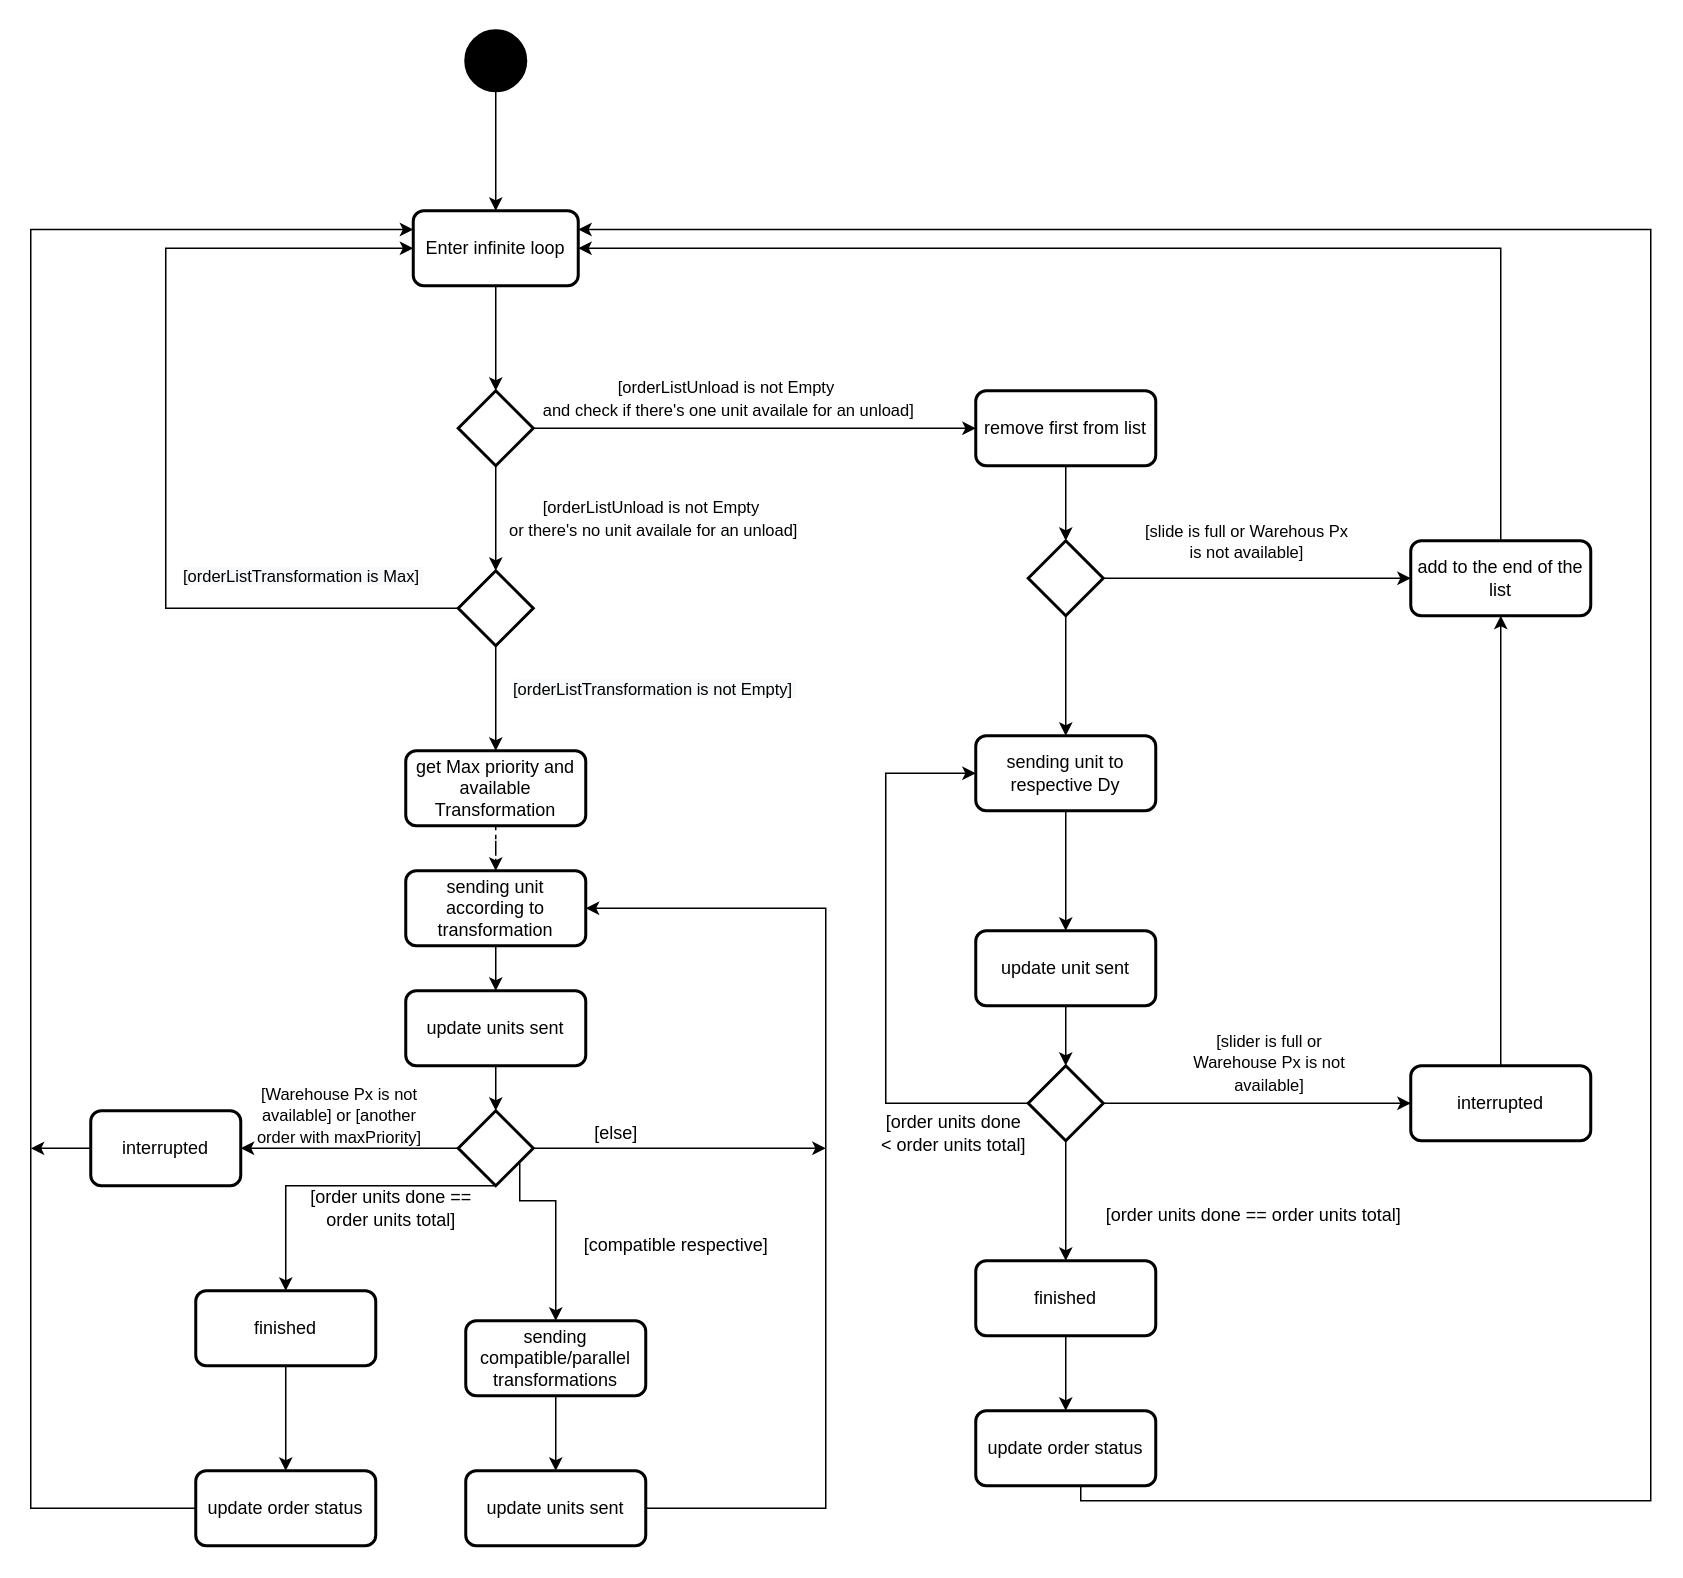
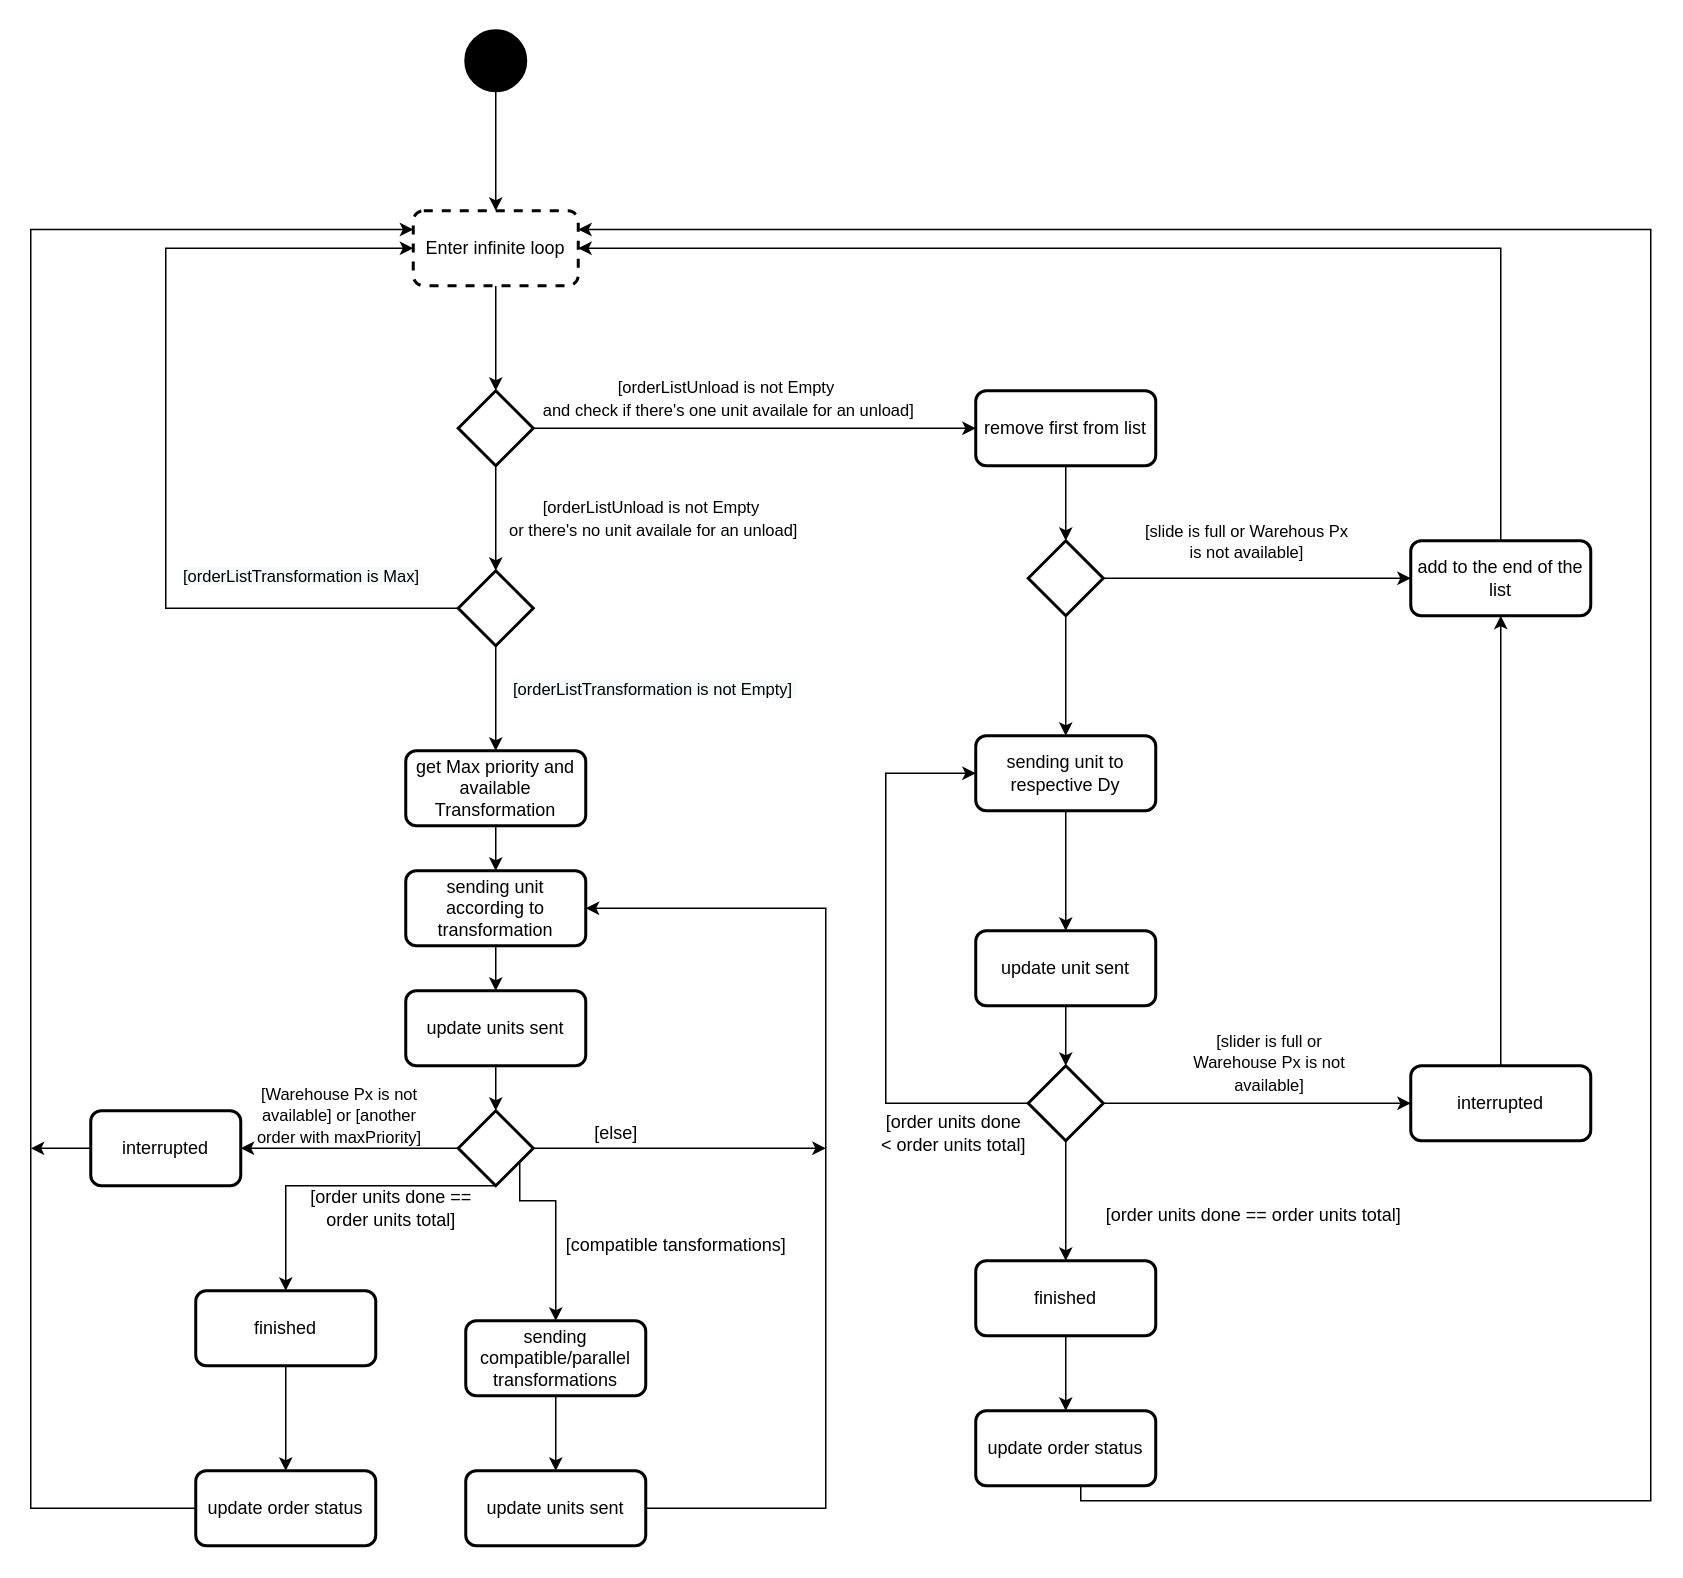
node "Enter infinite loop": style solid -> dashed
edge "get Max priority and available Transformation" -> "sending unit according to transformation": style dashed -> solid
node "[compatible respective]": label "[compatible respective]" -> "[compatible tansformations]"
